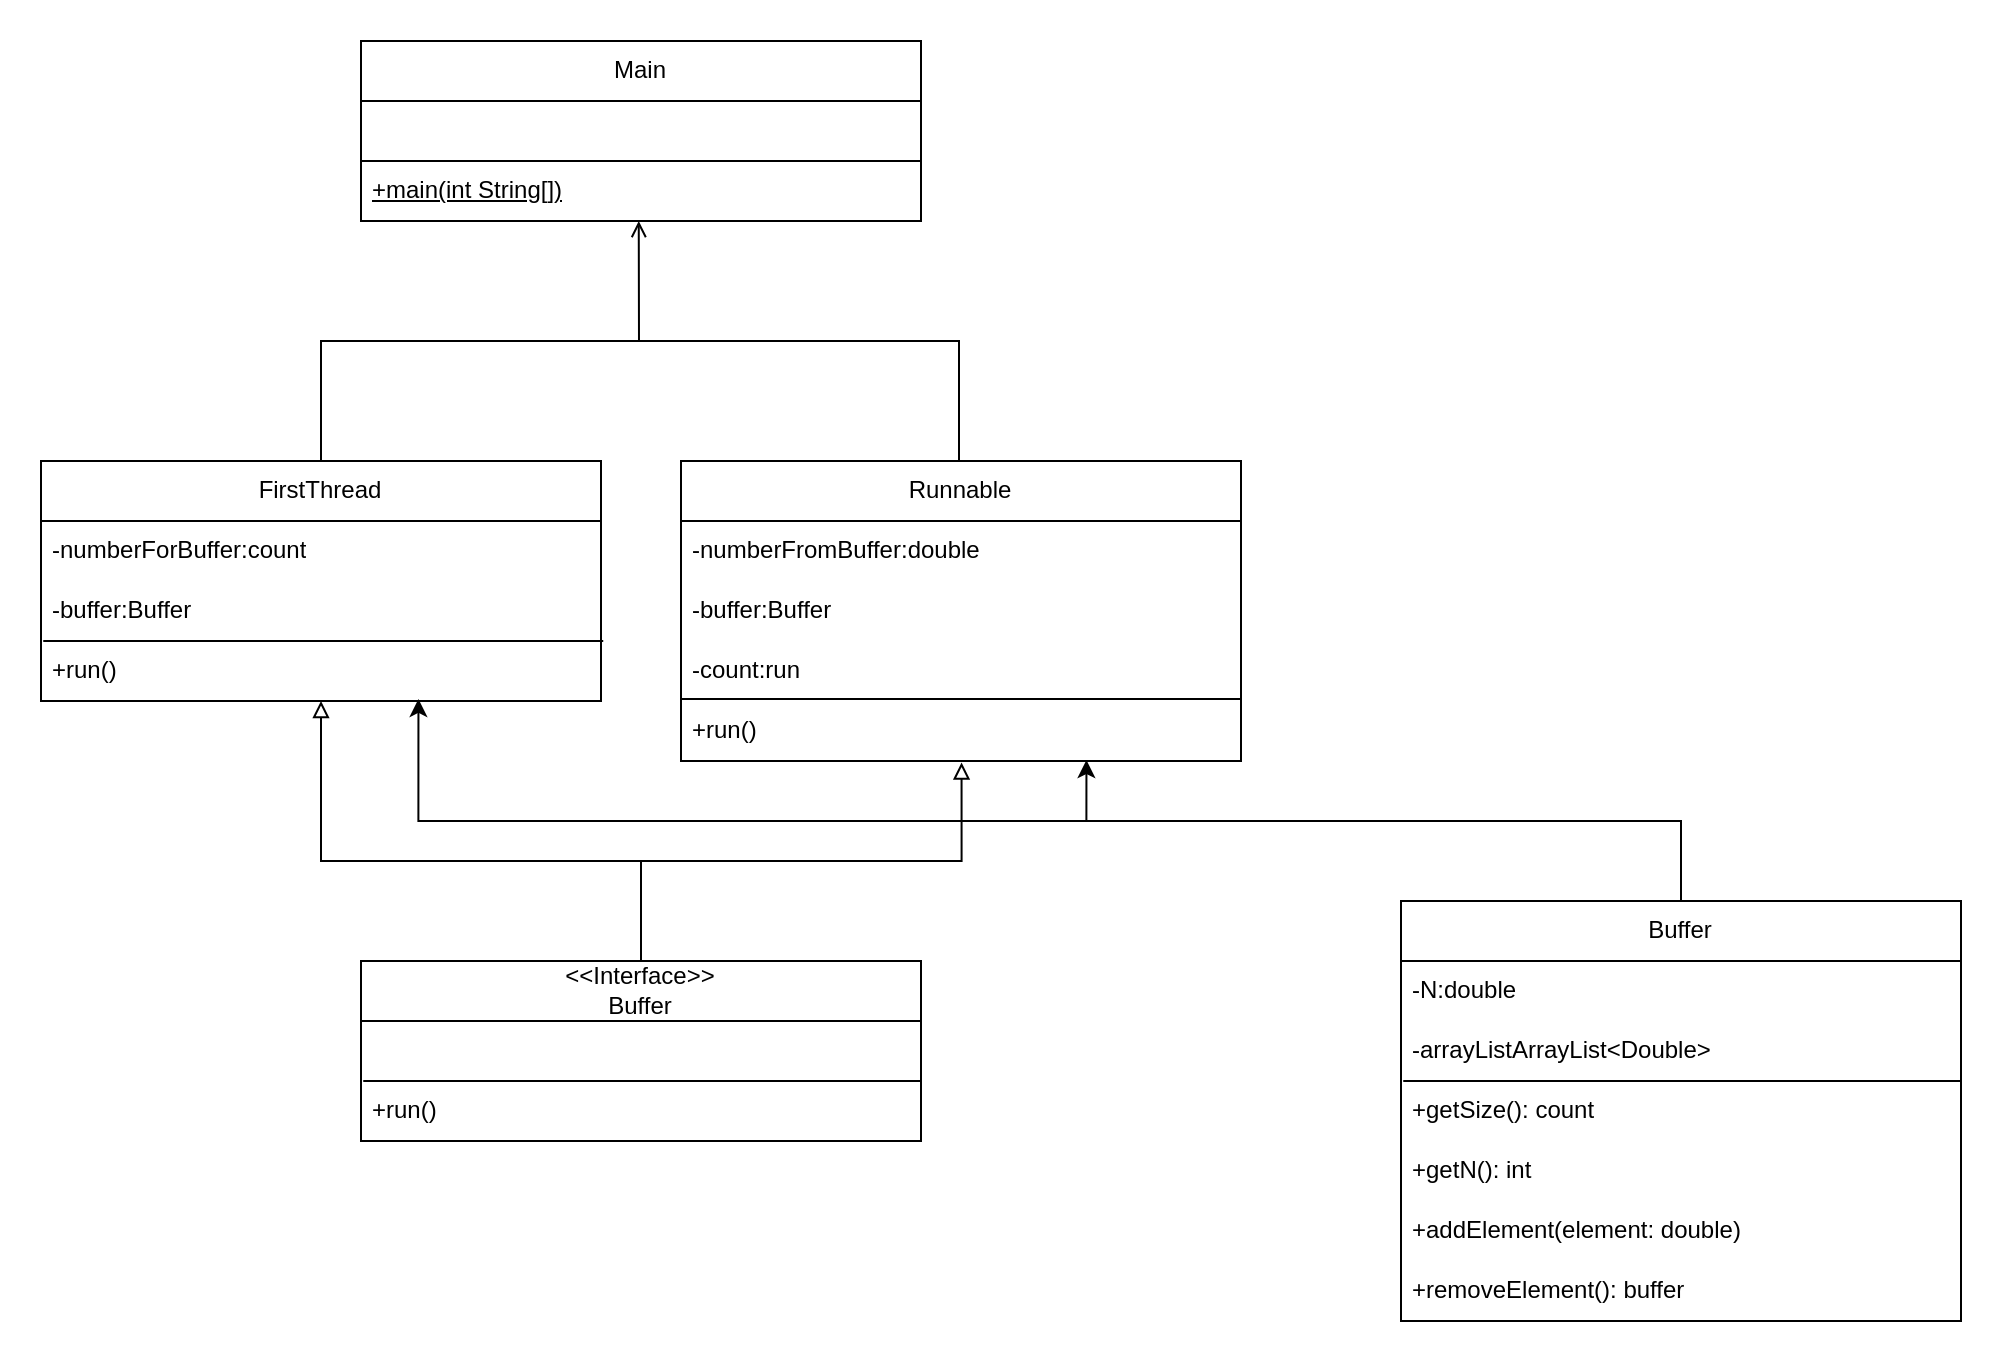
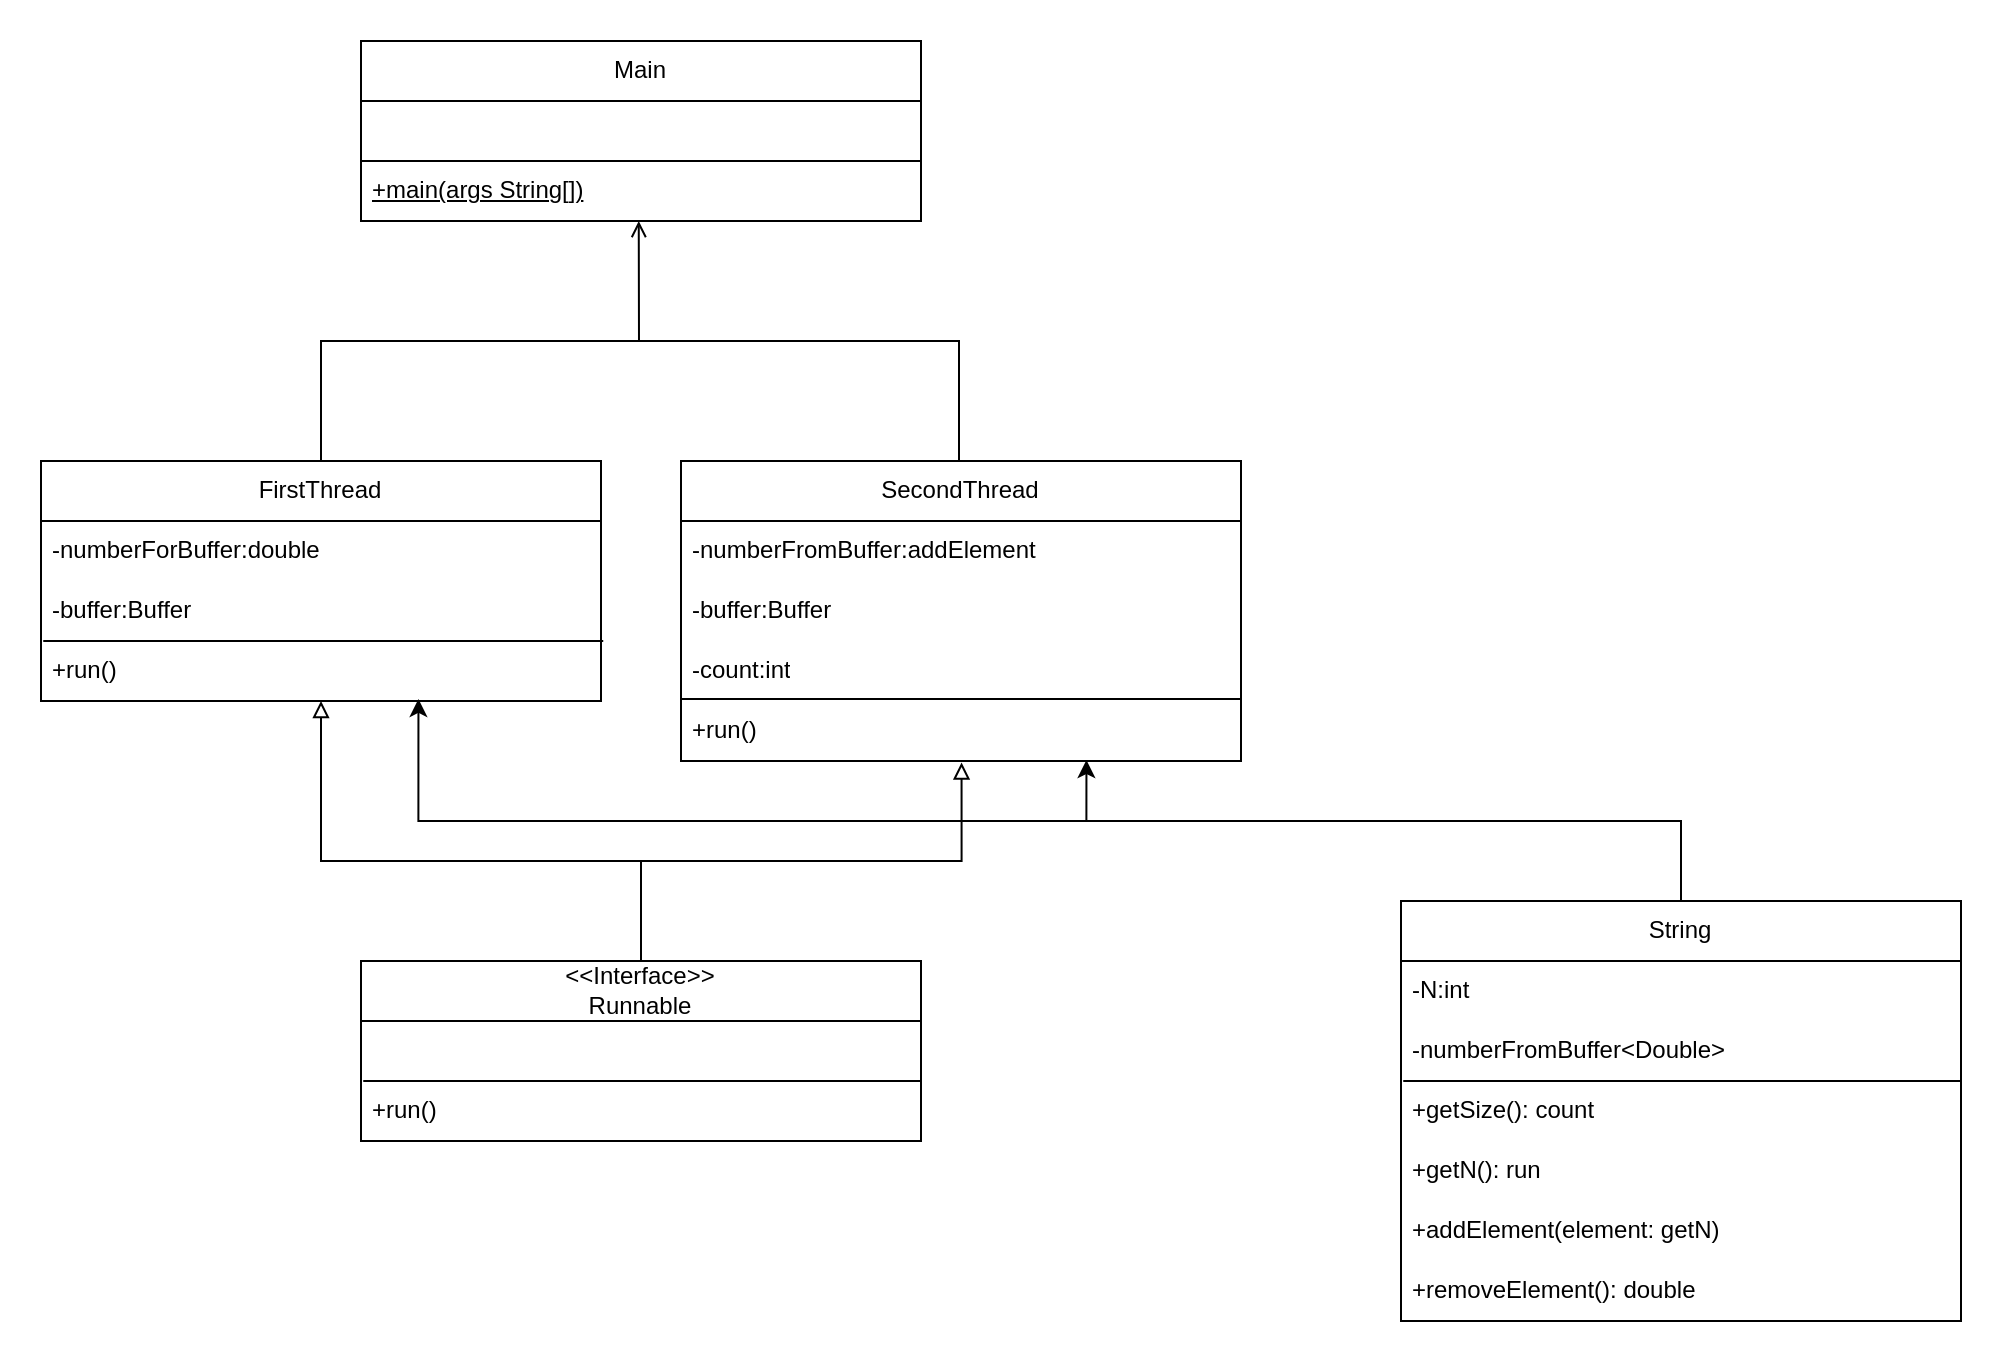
node "+main(int String[])": label "+main(int String[])" -> "+main(args String[])"
node "Runnable": label "Runnable" -> "SecondThread"
node "-numberForBuffer:count": label "-numberForBuffer:count" -> "-numberForBuffer:double"
node "-numberFromBuffer:double": label "-numberFromBuffer:double" -> "-numberFromBuffer:addElement"
node "-count:run": label "-count:run" -> "-count:int"
node "Buffer": label "Buffer" -> "String"
node "<<Interface>> Buffer": label "<<Interface>> Buffer" -> "<<Interface>> Runnable"
node "-N:double": label "-N:double" -> "-N:int"
node "-arrayListArrayList<Double>": label "-arrayListArrayList<Double>" -> "-numberFromBuffer<Double>"
node "+getN(): int": label "+getN(): int" -> "+getN(): run"
node "+addElement(element: double)": label "+addElement(element: double)" -> "+addElement(element: getN)"
node "+removeElement(): buffer": label "+removeElement(): buffer" -> "+removeElement(): double"
